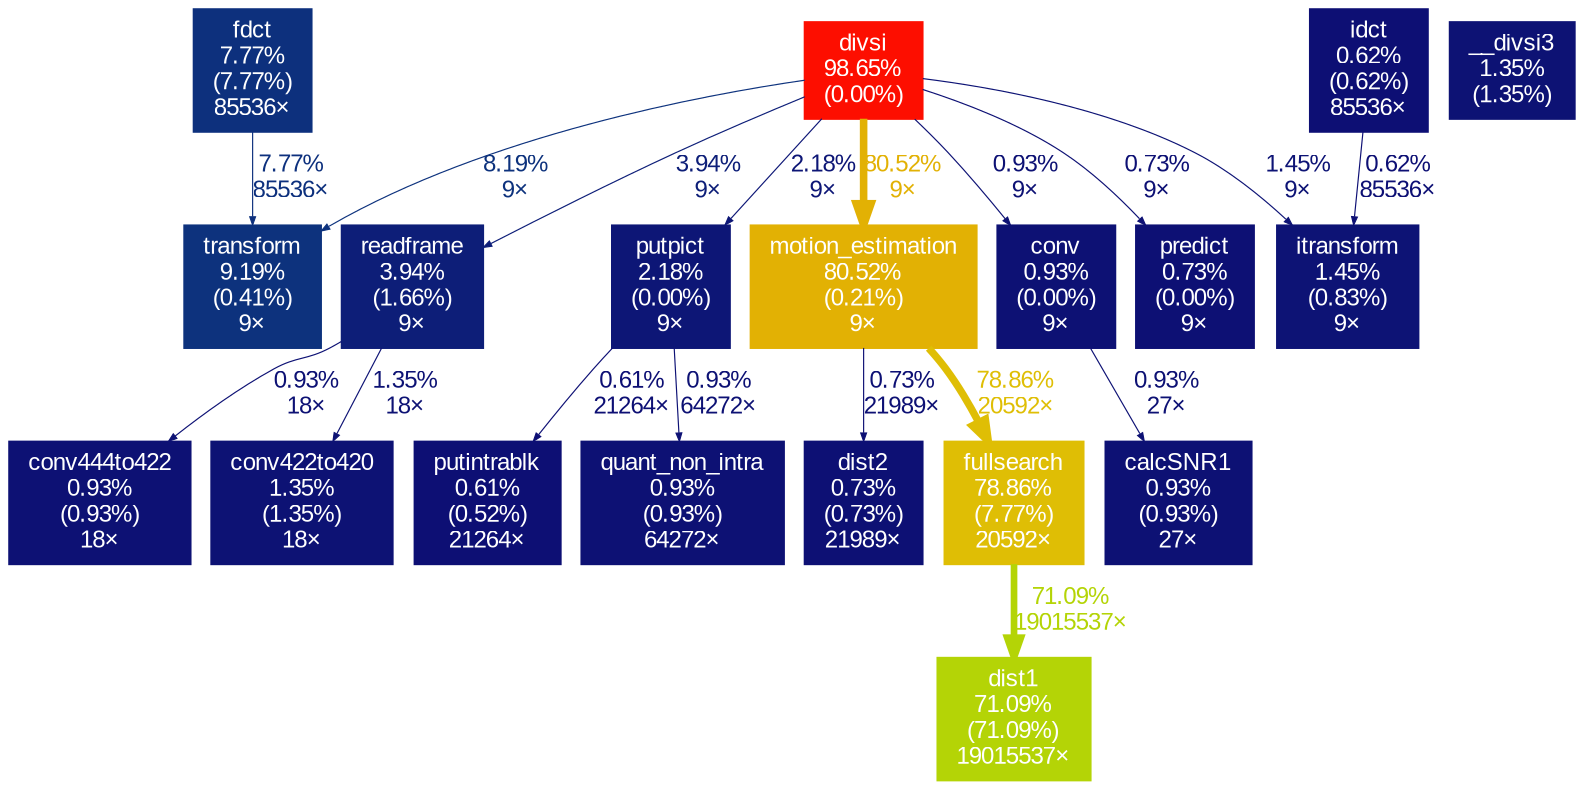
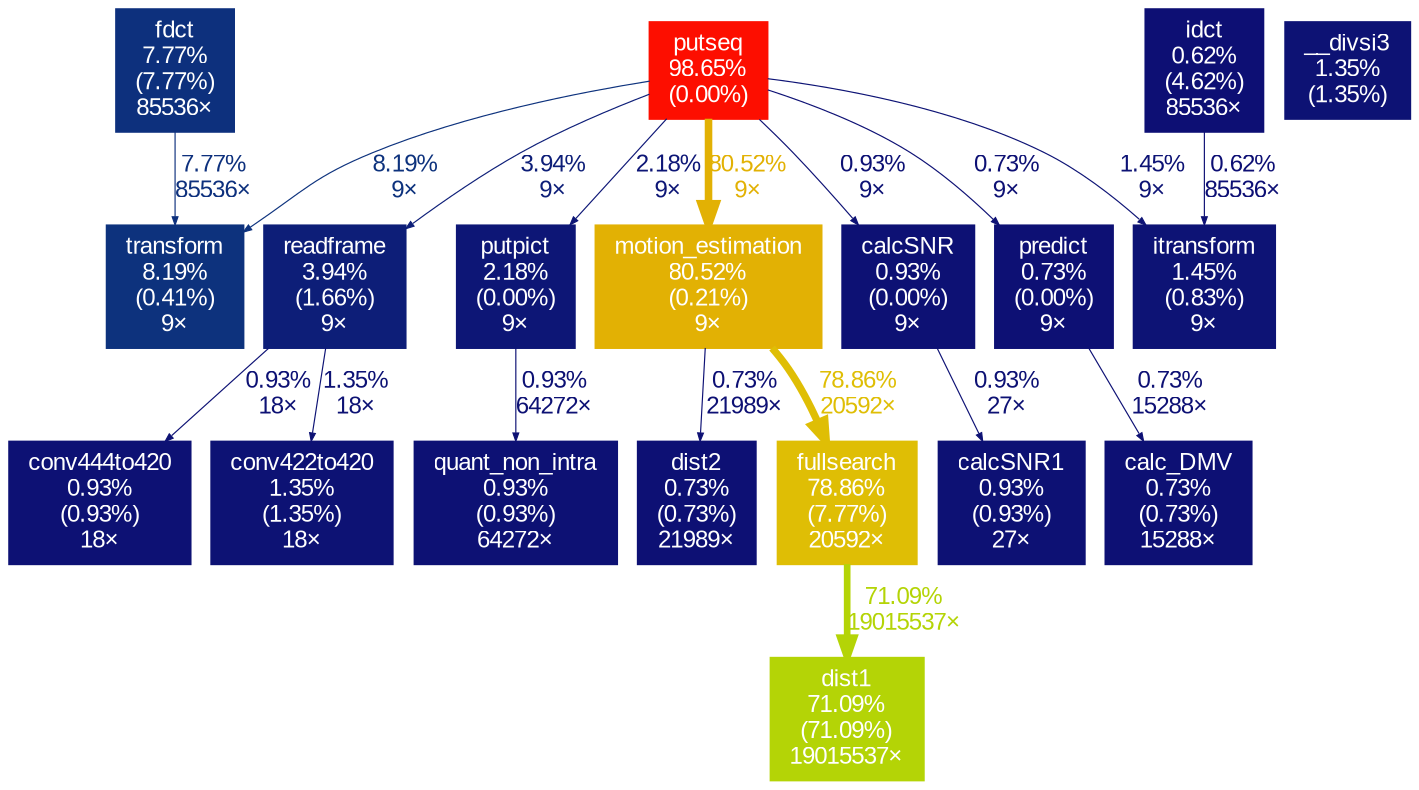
node "divsi 98.65% (0.00%)": label "divsi 98.65% (0.00%)" -> "putseq 98.65% (0.00%)"
node "idct 0.62% (0.62%) 85536×": label "idct 0.62% (0.62%) 85536×" -> "idct 0.62% (4.62%) 85536×"
node "transform 9.19% (0.41%) 9×": label "transform 9.19% (0.41%) 9×" -> "transform 8.19% (0.41%) 9×"
node "conv 0.93% (0.00%) 9×": label "conv 0.93% (0.00%) 9×" -> "calcSNR 0.93% (0.00%) 9×"
node "conv444to422 0.93% (0.93%) 18×": label "conv444to422 0.93% (0.93%) 18×" -> "conv444to420 0.93% (0.93%) 18×"
node "putintrablk 0.61% (0.52%) 21264×": removed
node "calc_DMV 0.73% (0.73%) 15288×": added
